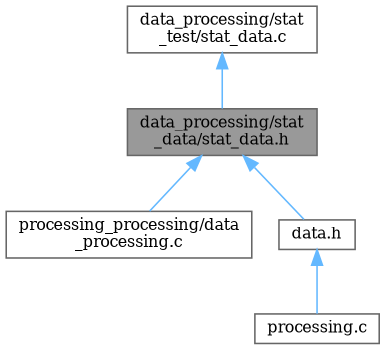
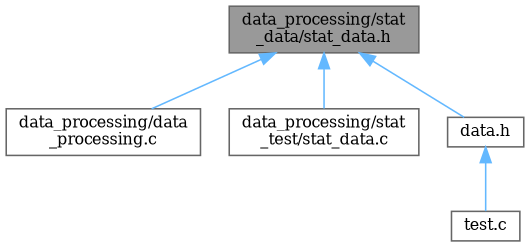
edge "data_processing/stat _data/stat_data.h" -> "data_processing/stat _test/stat_data.c": reversed
node "processing_processing/data _processing.c": label "processing_processing/data _processing.c" -> "data_processing/data _processing.c"
node "processing.c": label "processing.c" -> "test.c"
